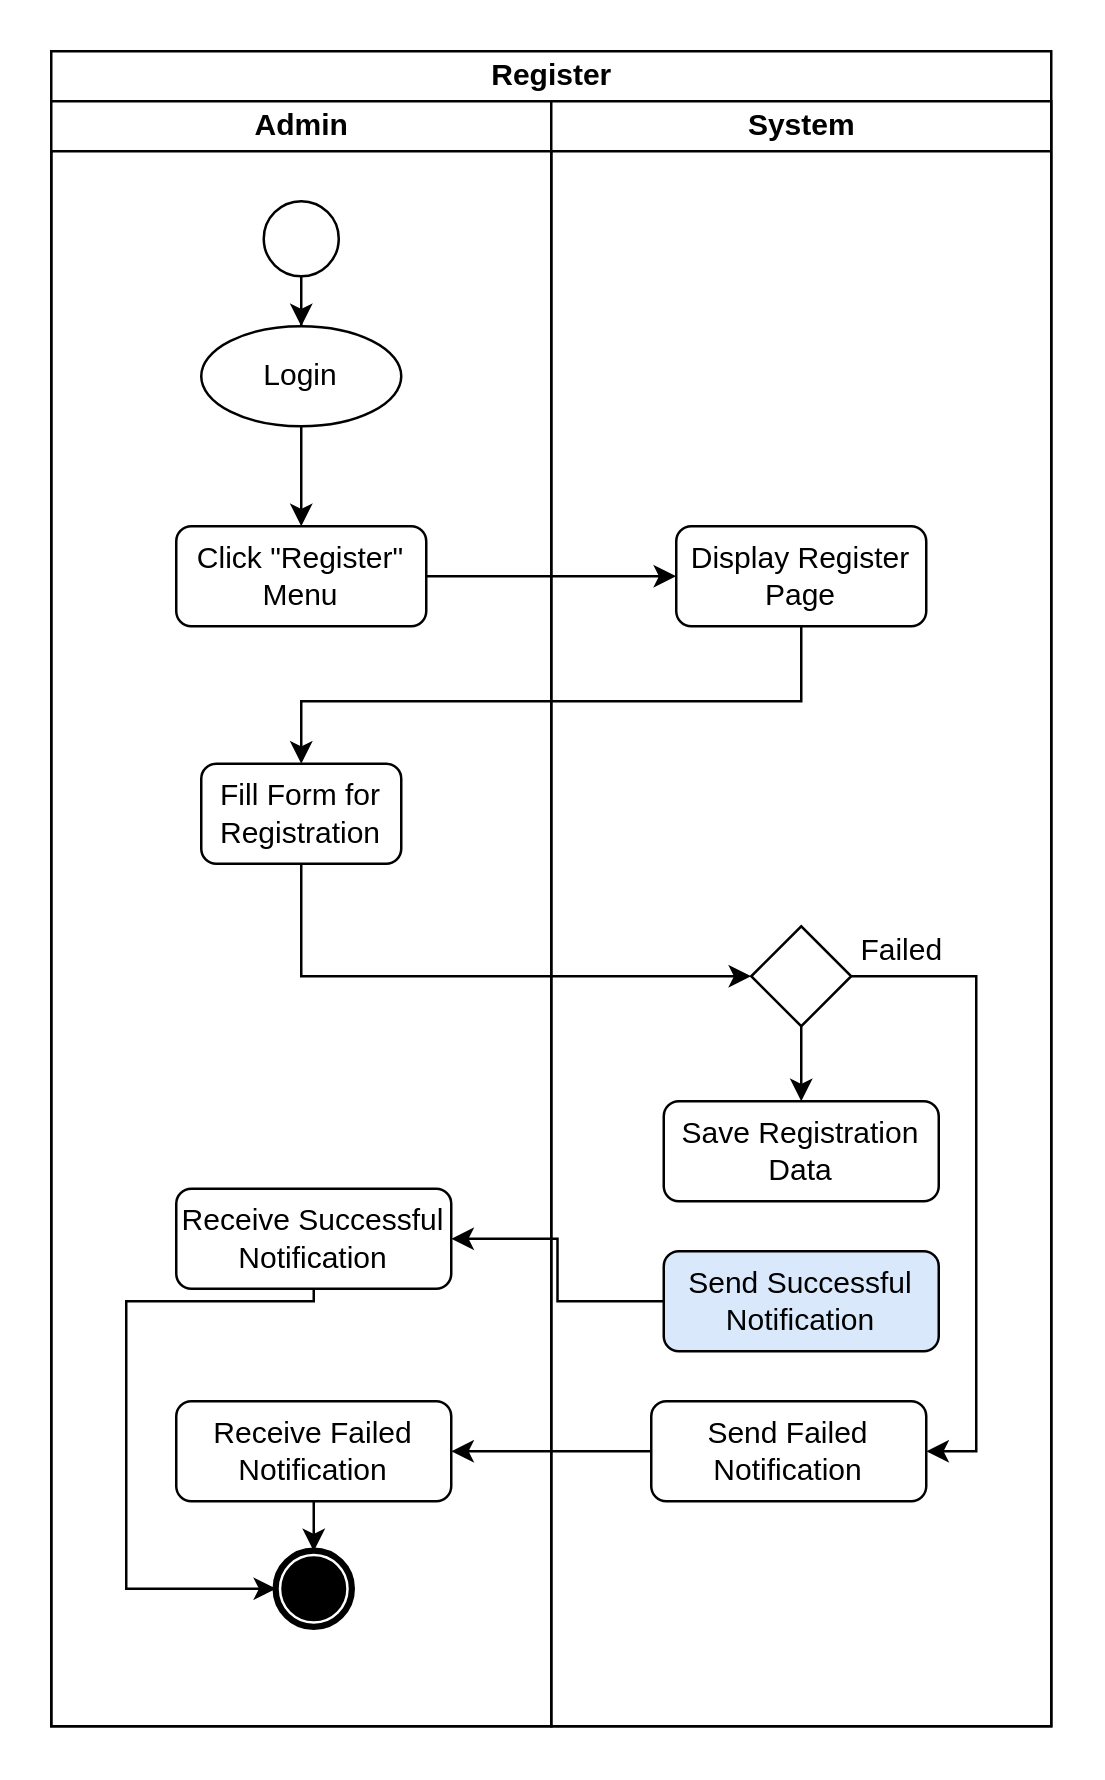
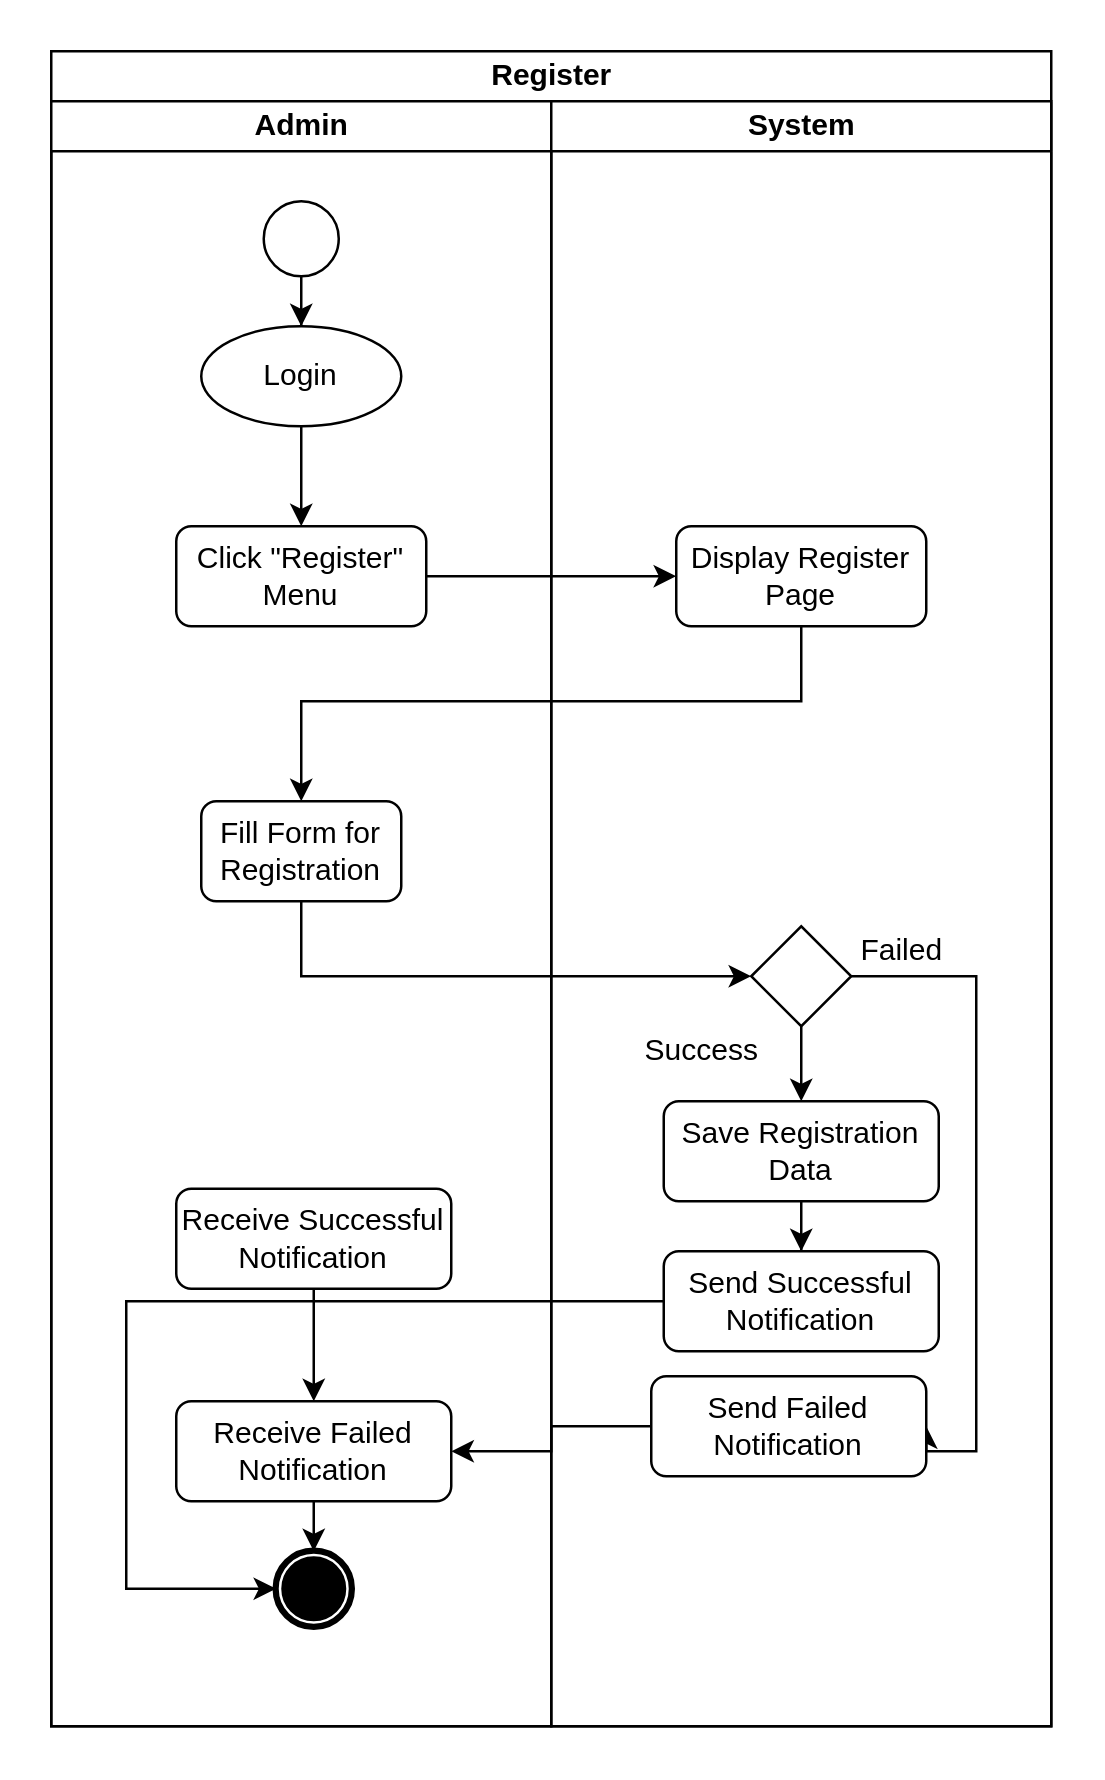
node "Fill Form for Registration": moved (301, 814) -> (301, 851)
node "Success": added
edge "Save Registration Data" -> "Send Successful Notification": added
edge "Send Successful Notification" -> "Receive Successful Notification": now "Send Successful Notification" -> "Receive Failed Notification"
node "Send Successful Notification": fillcolor #dae8fc -> #ffffff
node "Send Failed Notification": moved (789, 1451) -> (789, 1426)
